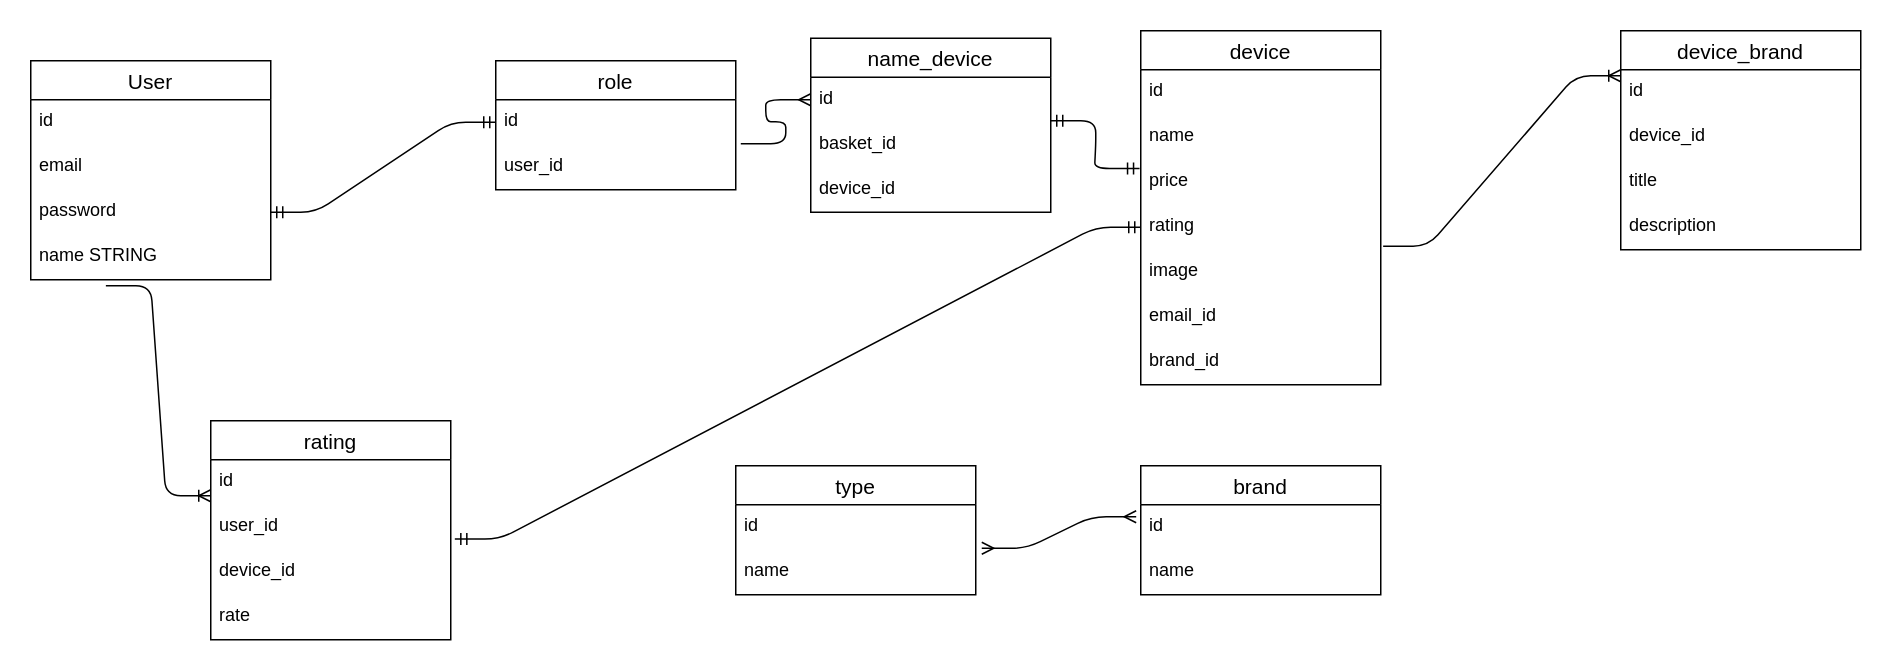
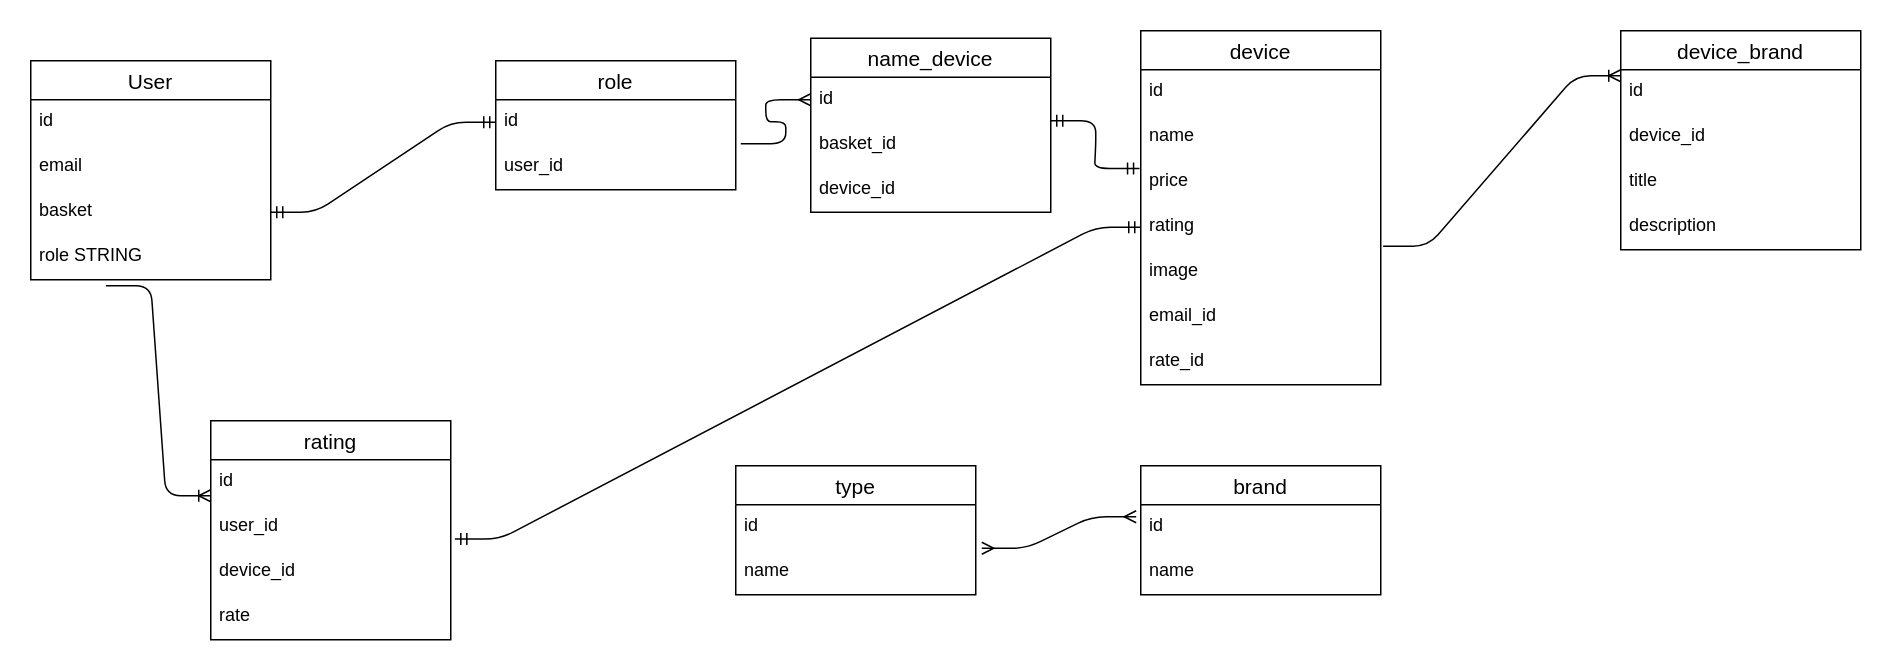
node "password": label "password" -> "basket"
node "name STRING": label "name STRING" -> "role STRING"
node "brand_id": label "brand_id" -> "rate_id"
